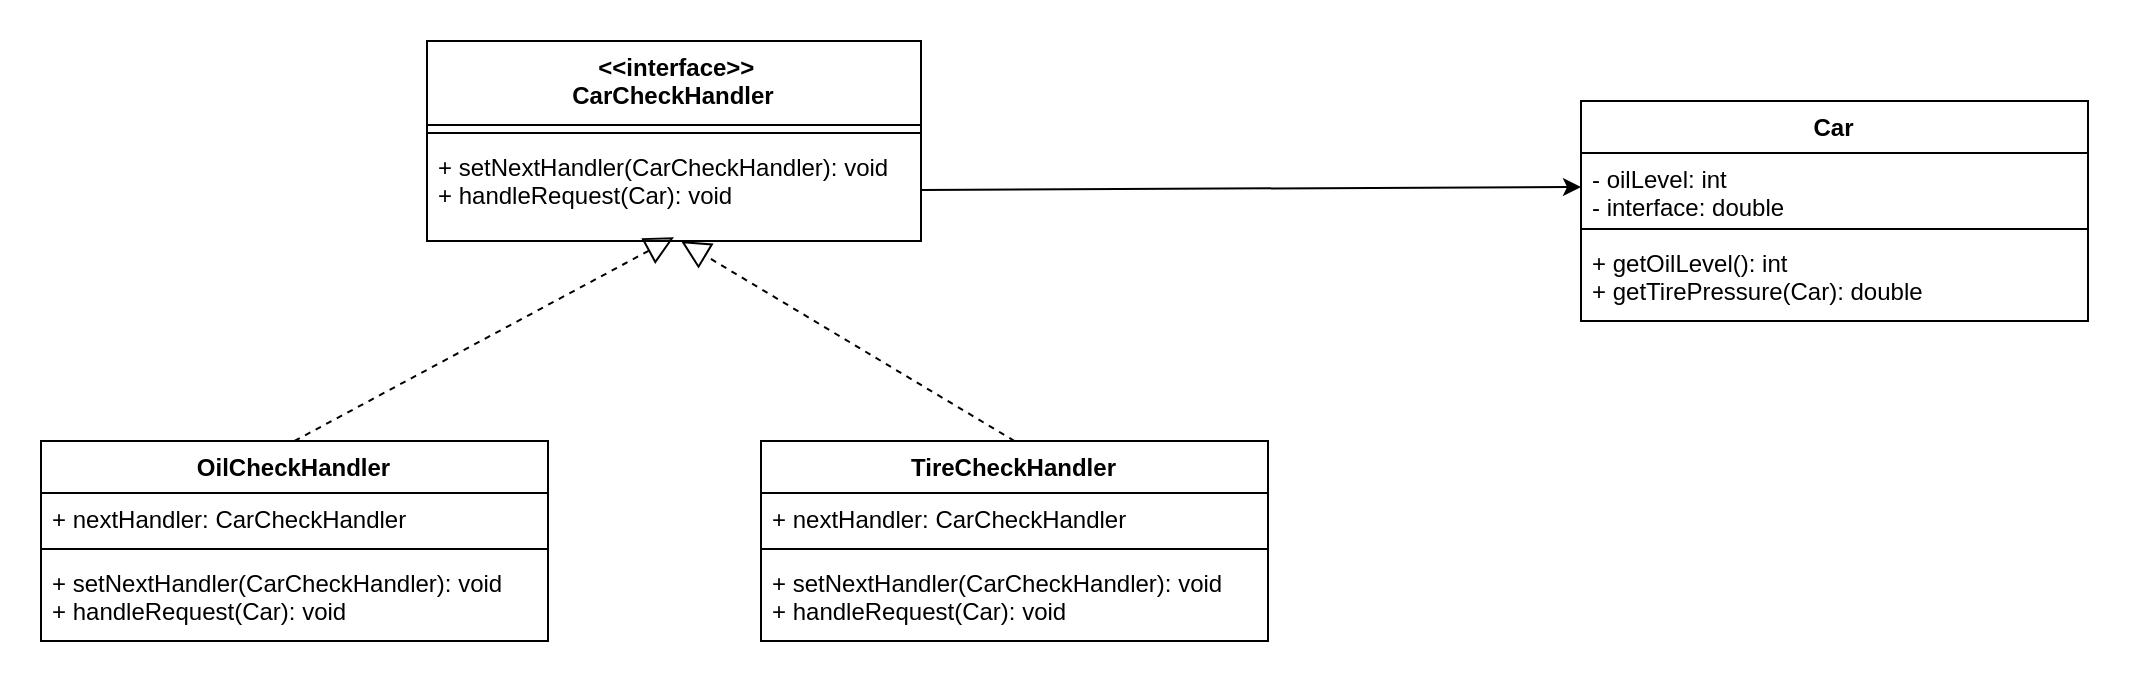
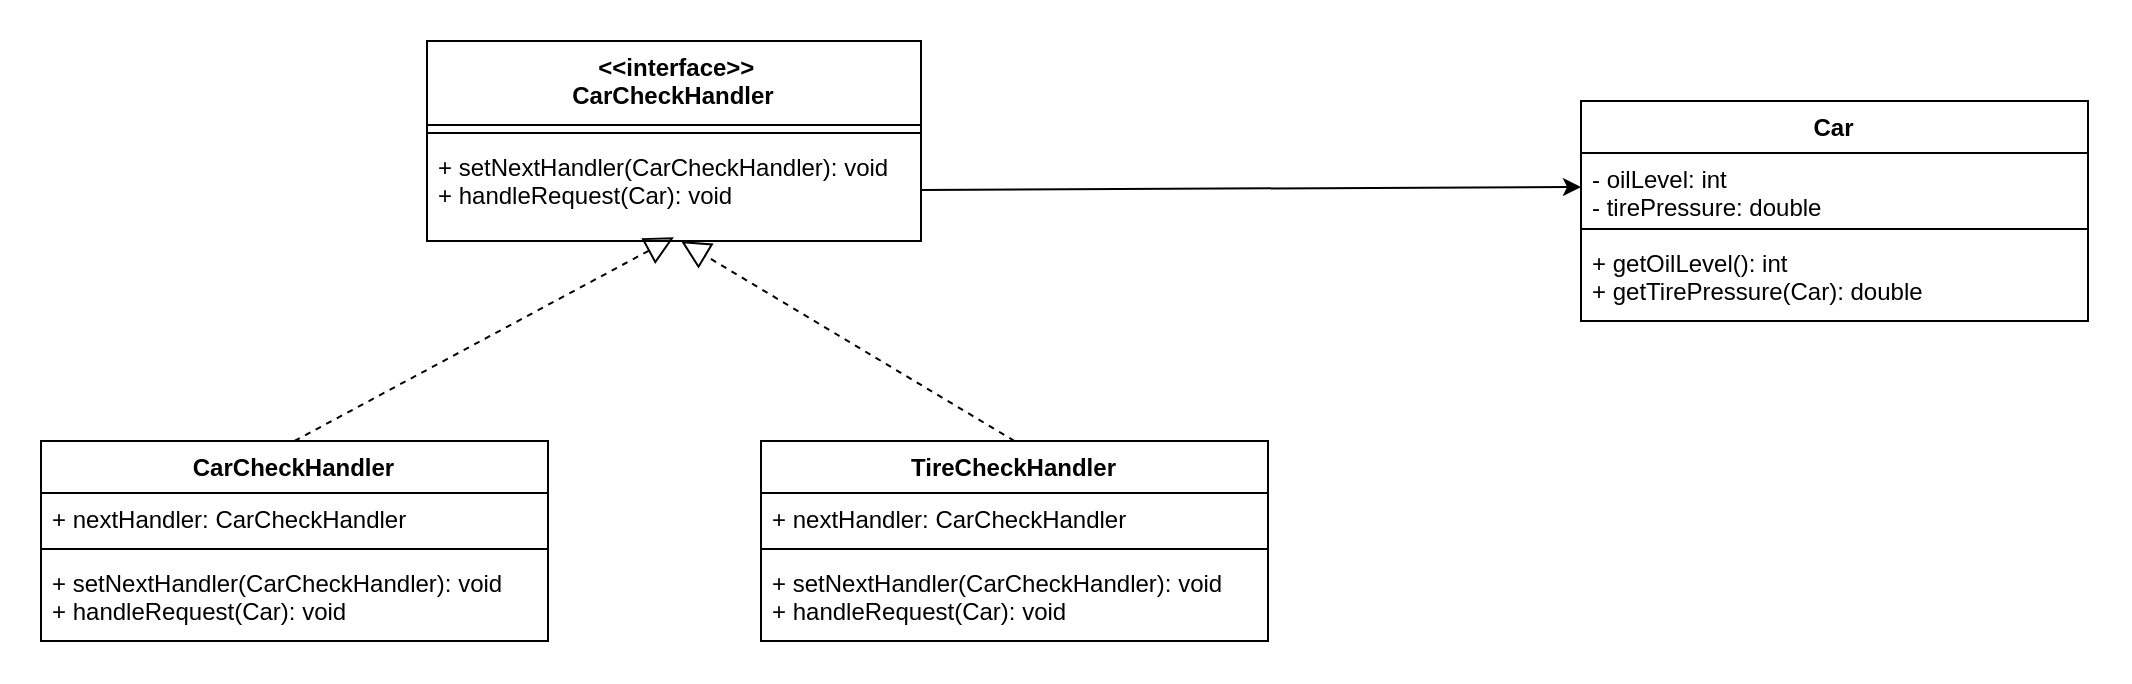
node "- oilLevel: int - interface: double": label "- oilLevel: int - interface: double" -> "- oilLevel: int - tirePressure: double"
node "OilCheckHandler": label "OilCheckHandler" -> "CarCheckHandler"
